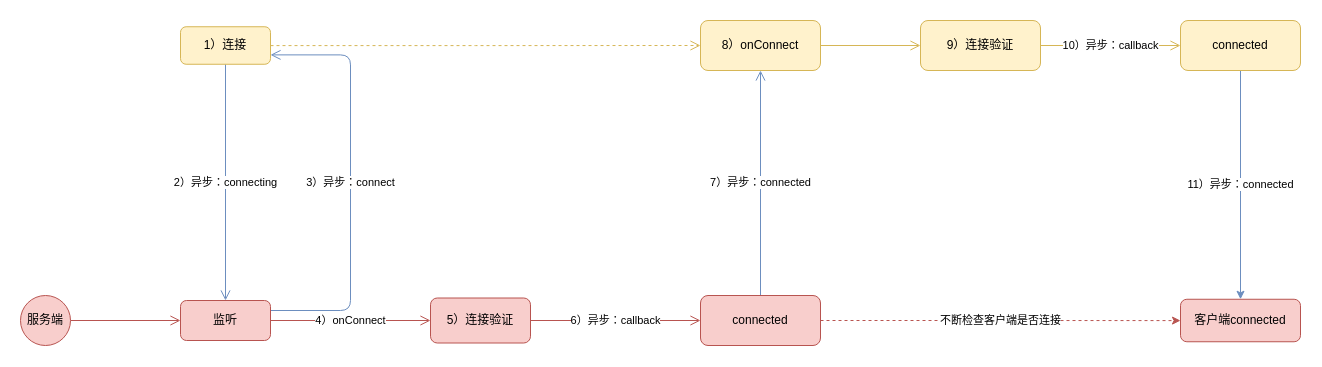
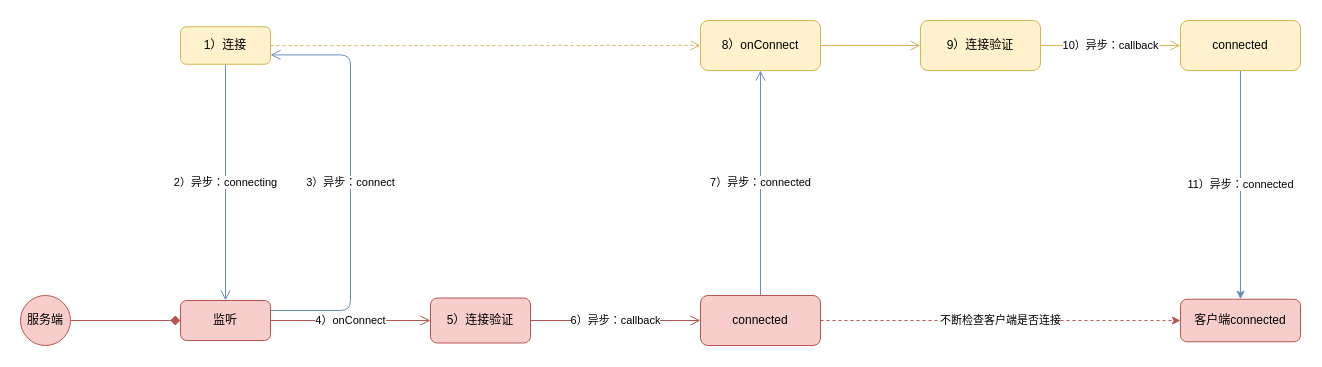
edge "服务端" -> "监听": arrowhead open -> diamond
